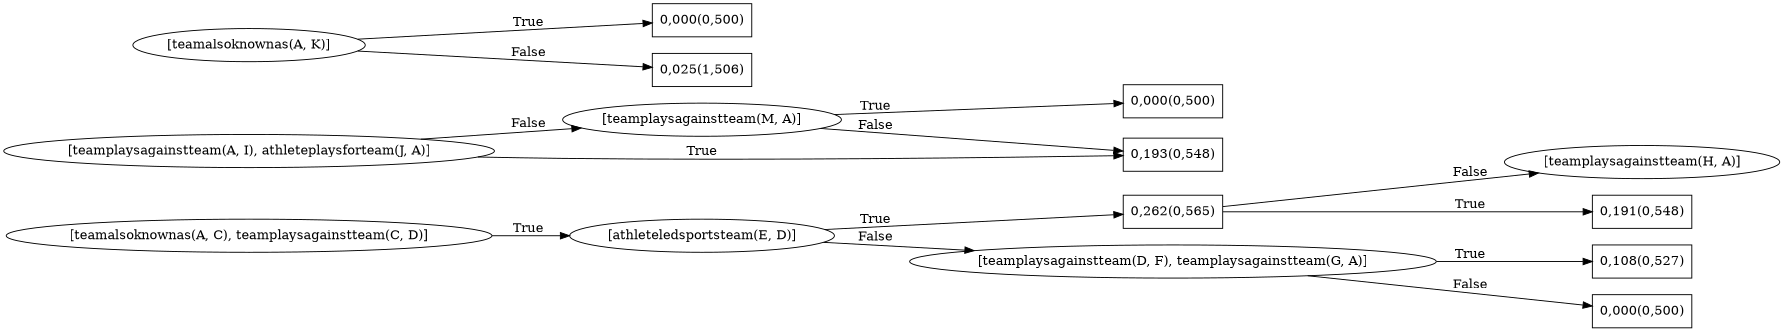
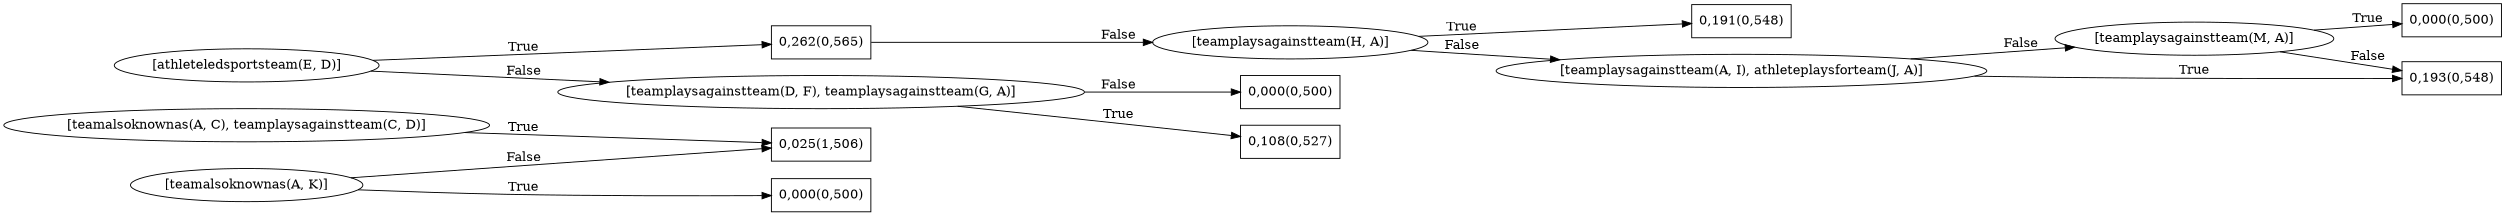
edge "[teamplaysagainstteam(H, A)]" -> "[teamplaysagainstteam(A, I), athleteplaysforteam(J, A)]": added, label "False"
edge "0,262(0,565)" -> "0,191(0,548)": now "[teamplaysagainstteam(H, A)]" -> "0,191(0,548)"
edge "[teamalsoknownas(A, C), teamplaysagainstteam(C, D)]" -> "[athleteledsportsteam(E, D)]": now "[teamalsoknownas(A, C), teamplaysagainstteam(C, D)]" -> "0,025(1,506)"
